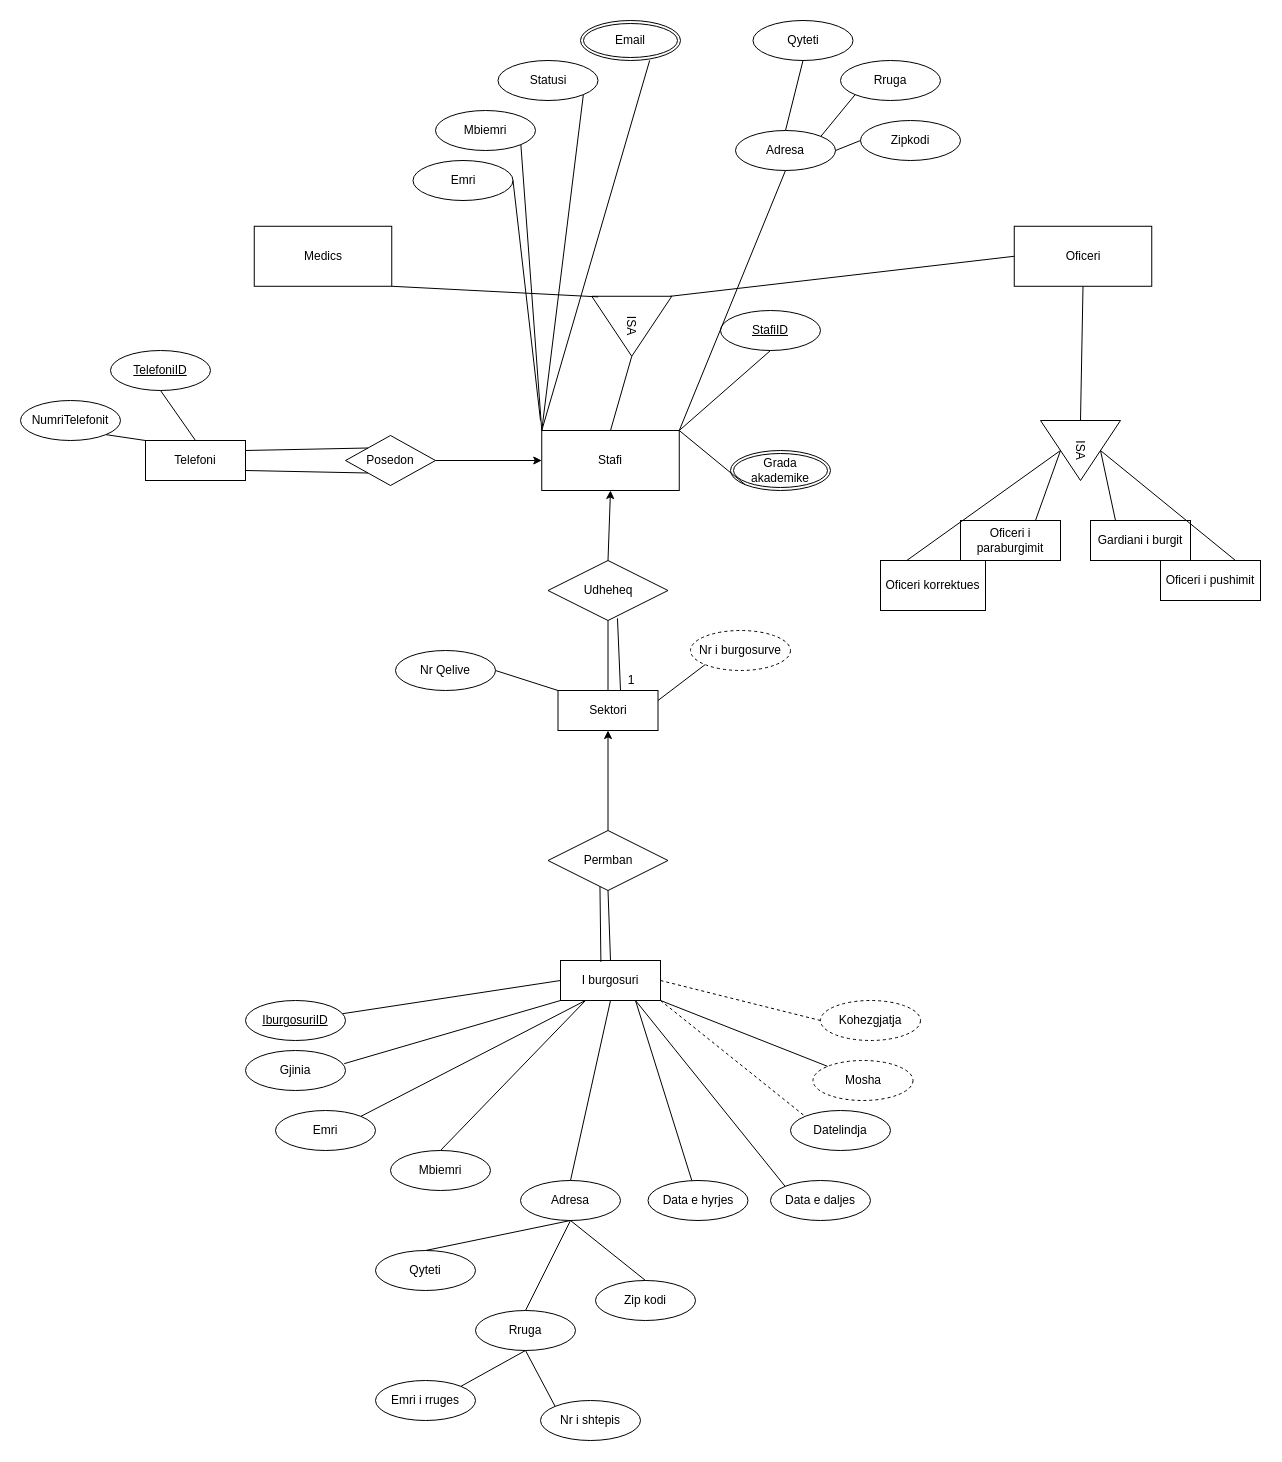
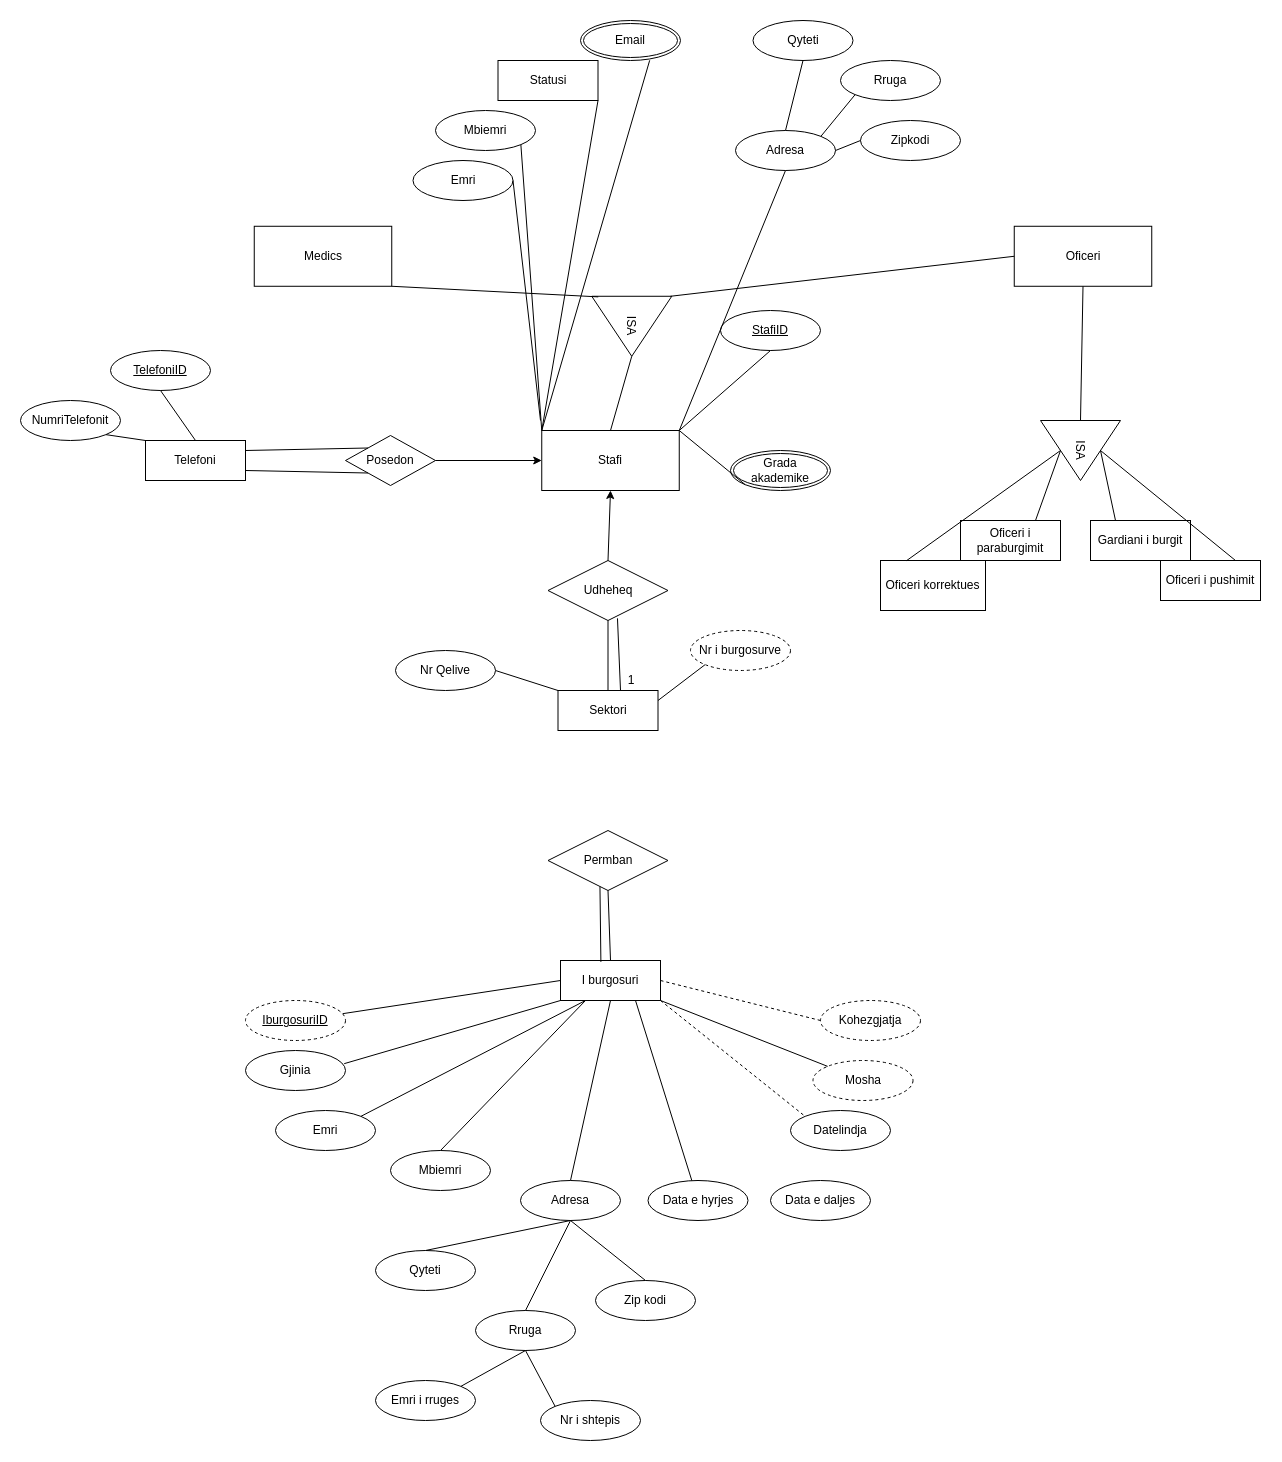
node "Statusi": shape ellipse -> rectangle
edge "Permban" -> "Sektori": removed
node "IburgosuriID": style solid -> dashed
edge "I burgosuri" -- "Data e daljes": removed
